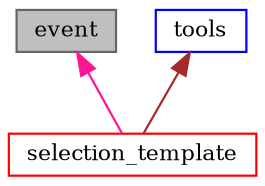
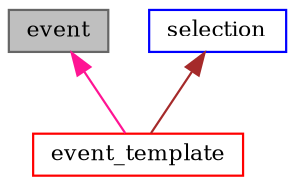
node "tools": label "tools" -> "selection"
node "selection_template": label "selection_template" -> "event_template"
